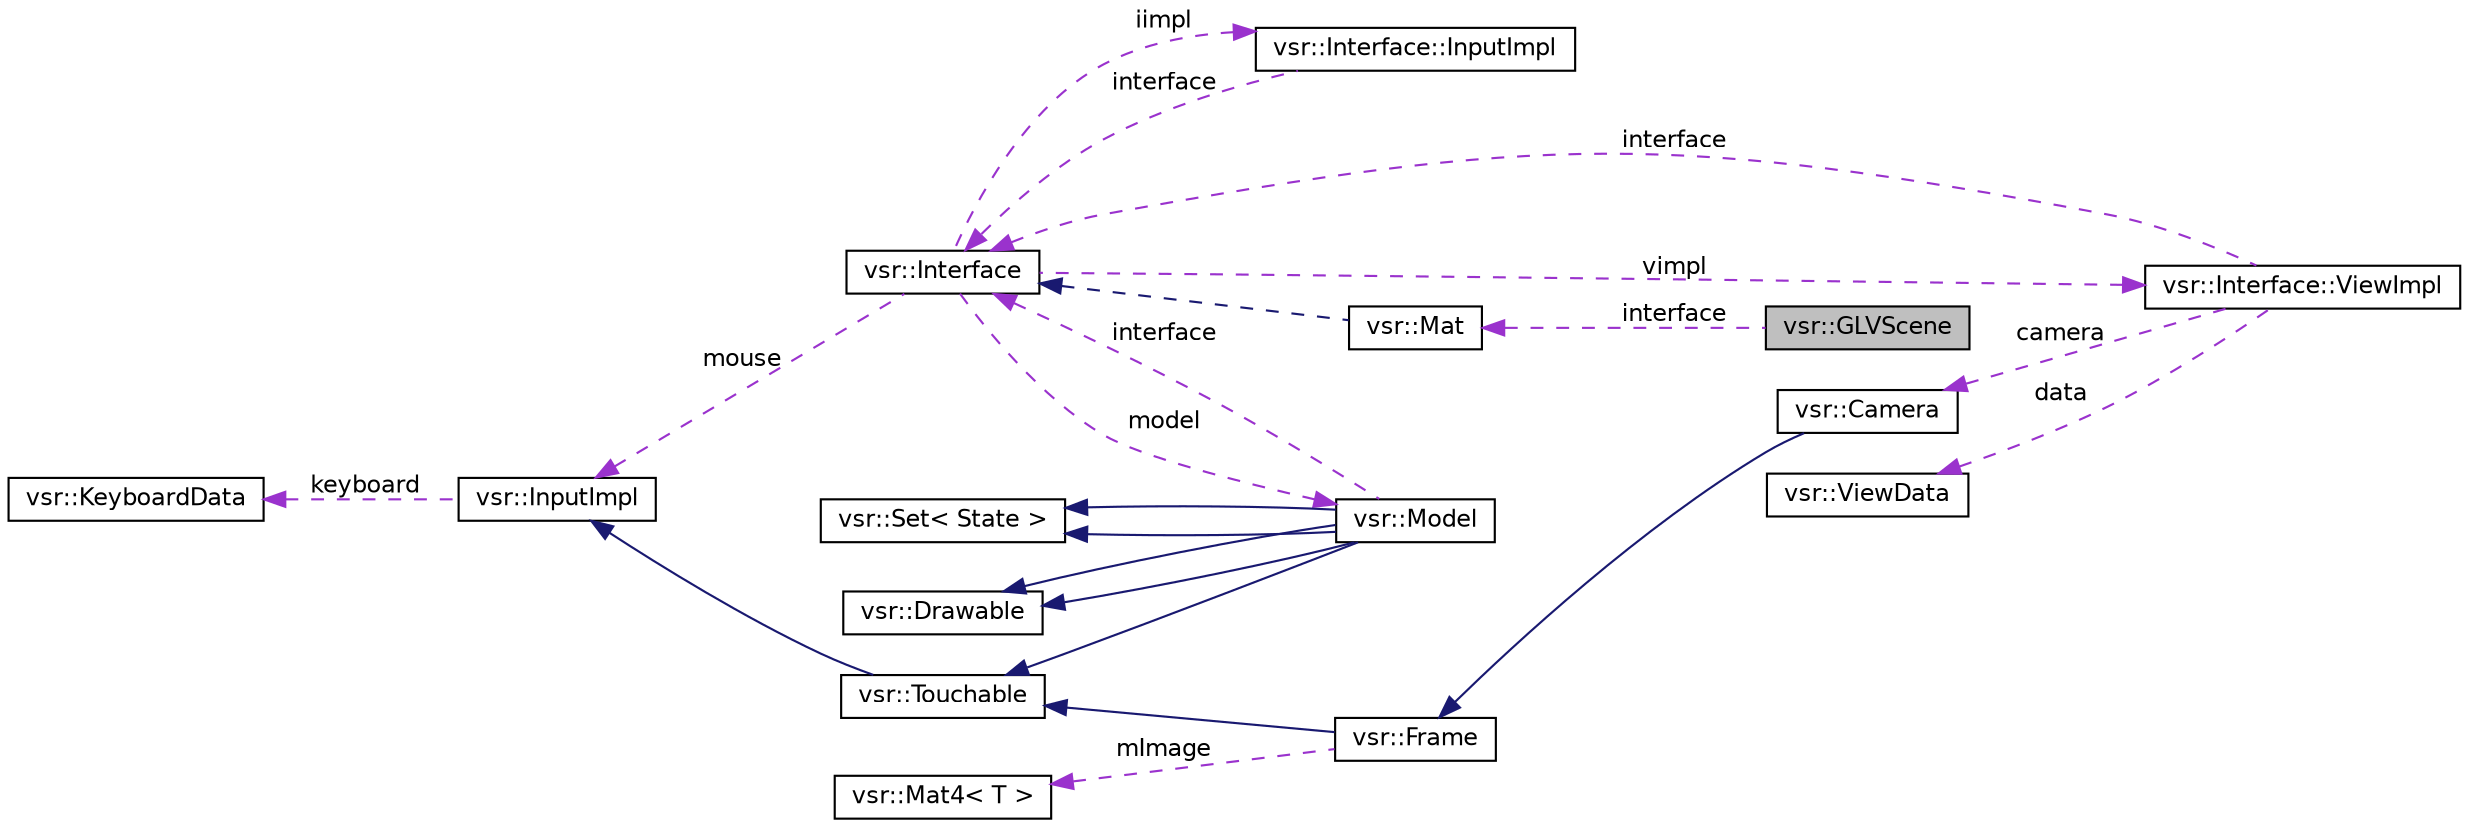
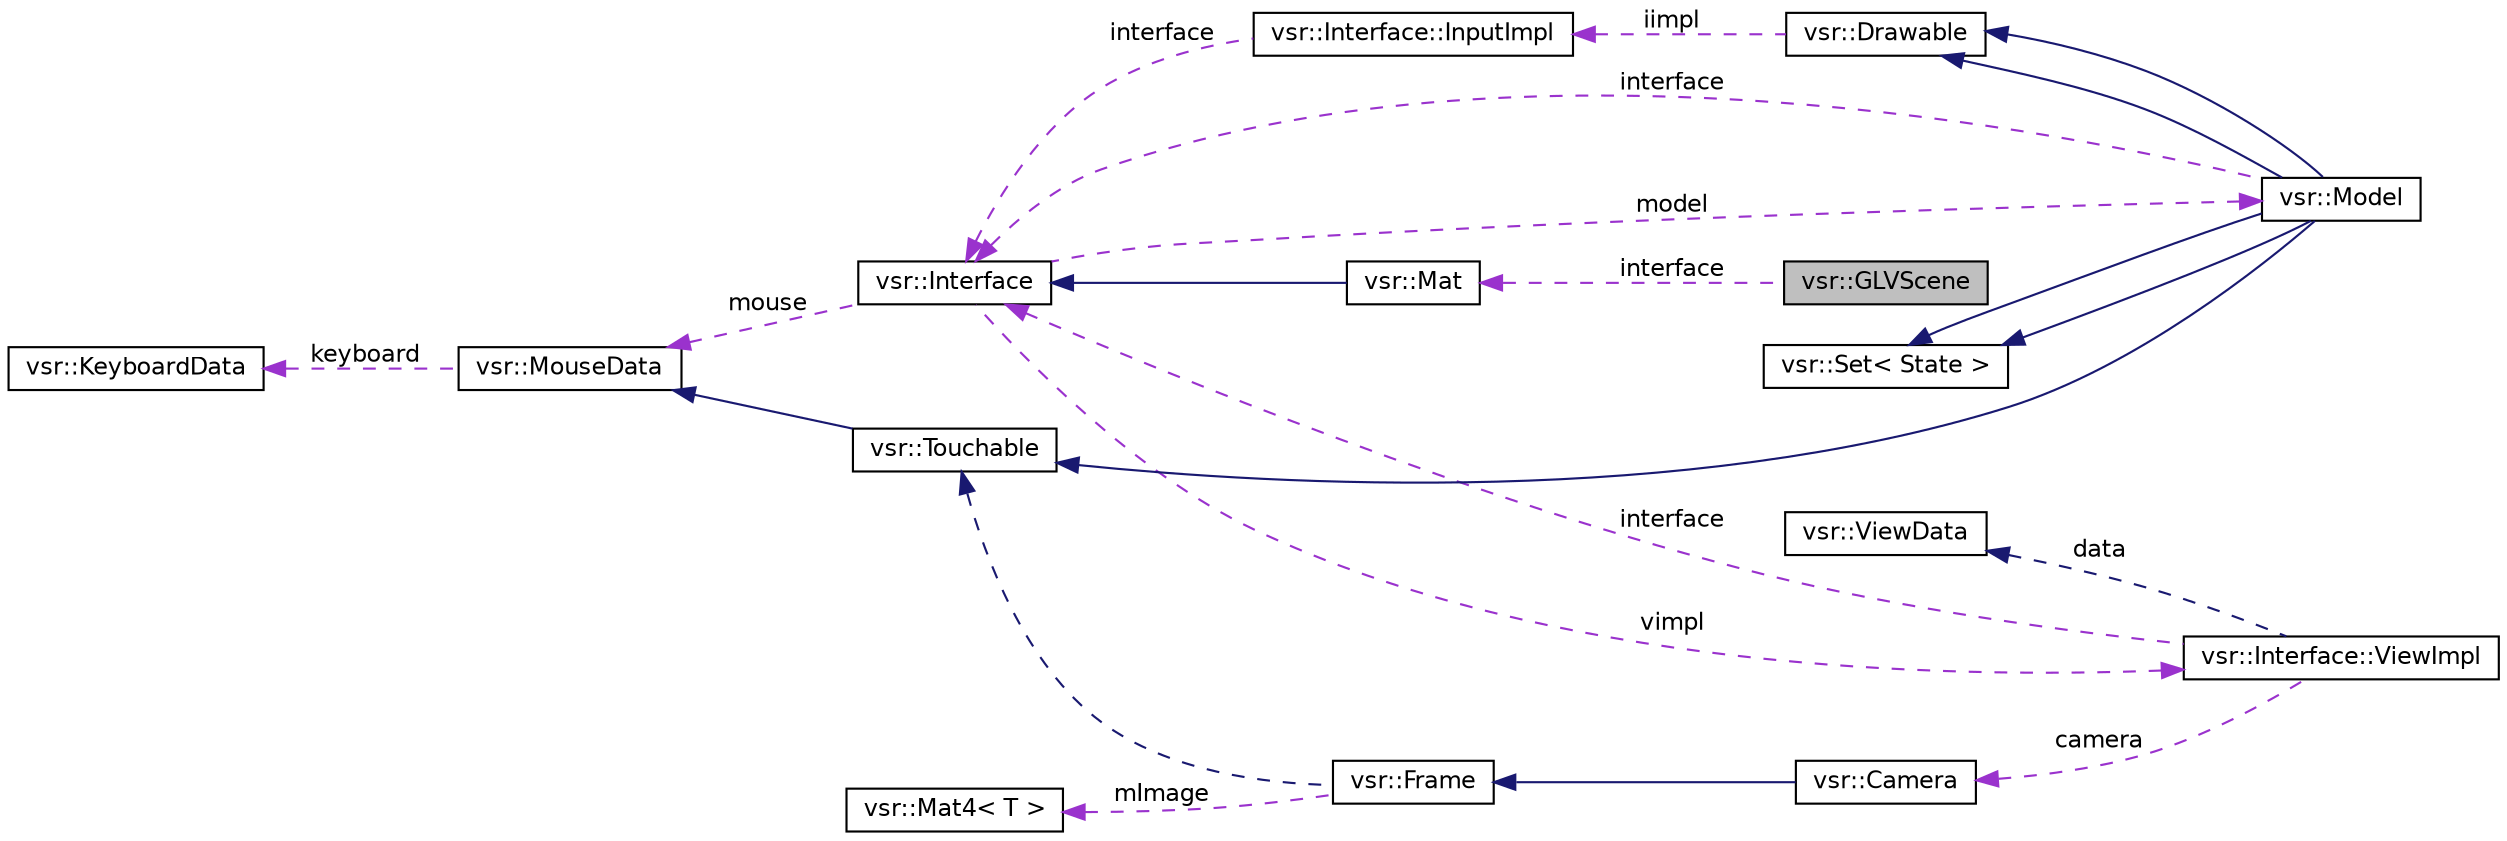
edge "vsr::Interface" -> "vsr::Interface::InputImpl": now "vsr::Drawable" -> "vsr::Interface::InputImpl"
edge "vsr::Mat" -> "vsr::Interface": style dashed -> solid
edge "vsr::Interface::ViewImpl" -> "vsr::ViewData": color darkorchid3 -> midnightblue
node "vsr::InputImpl": label "vsr::InputImpl" -> "vsr::MouseData"
edge "vsr::Frame" -> "vsr::Touchable": style solid -> dashed
